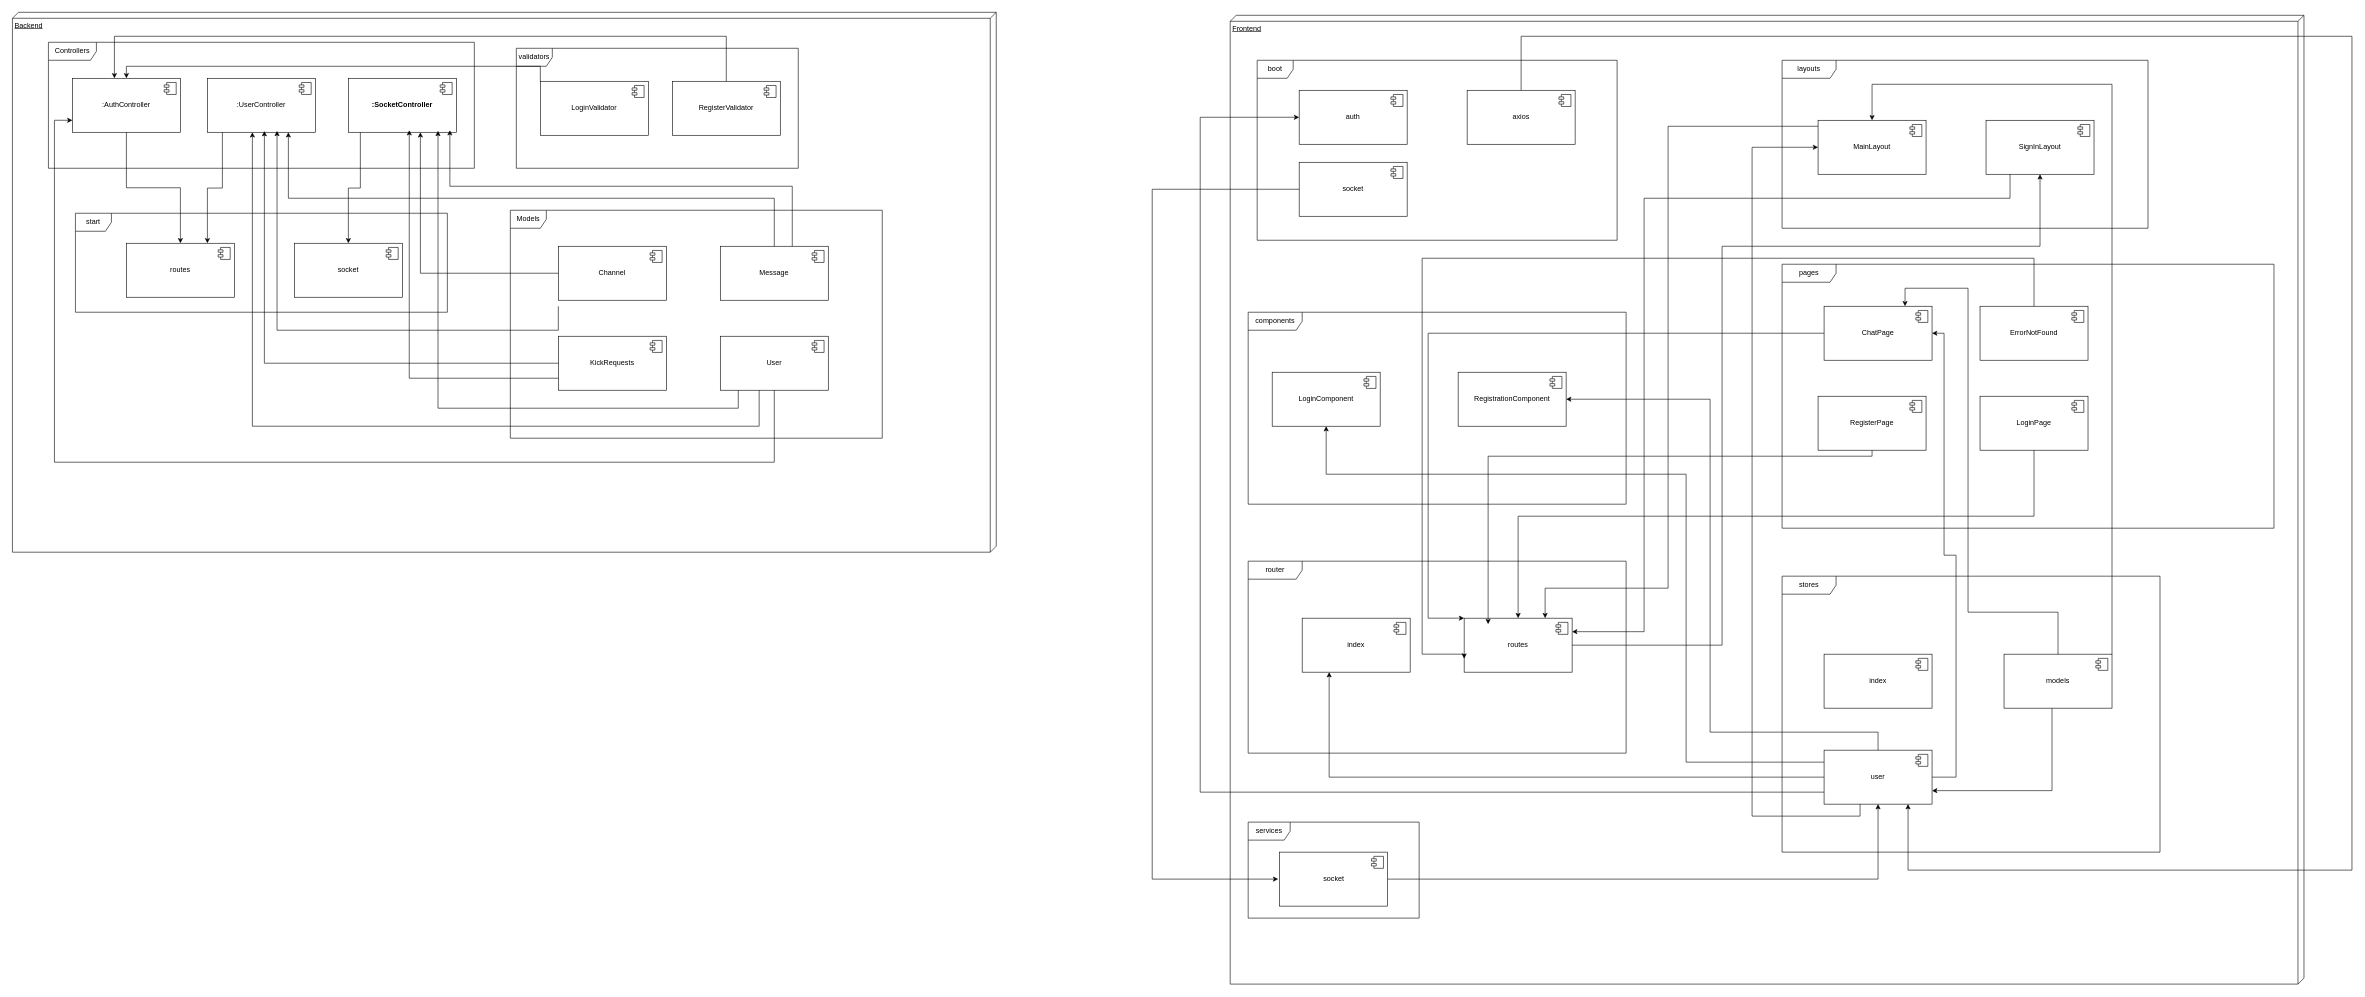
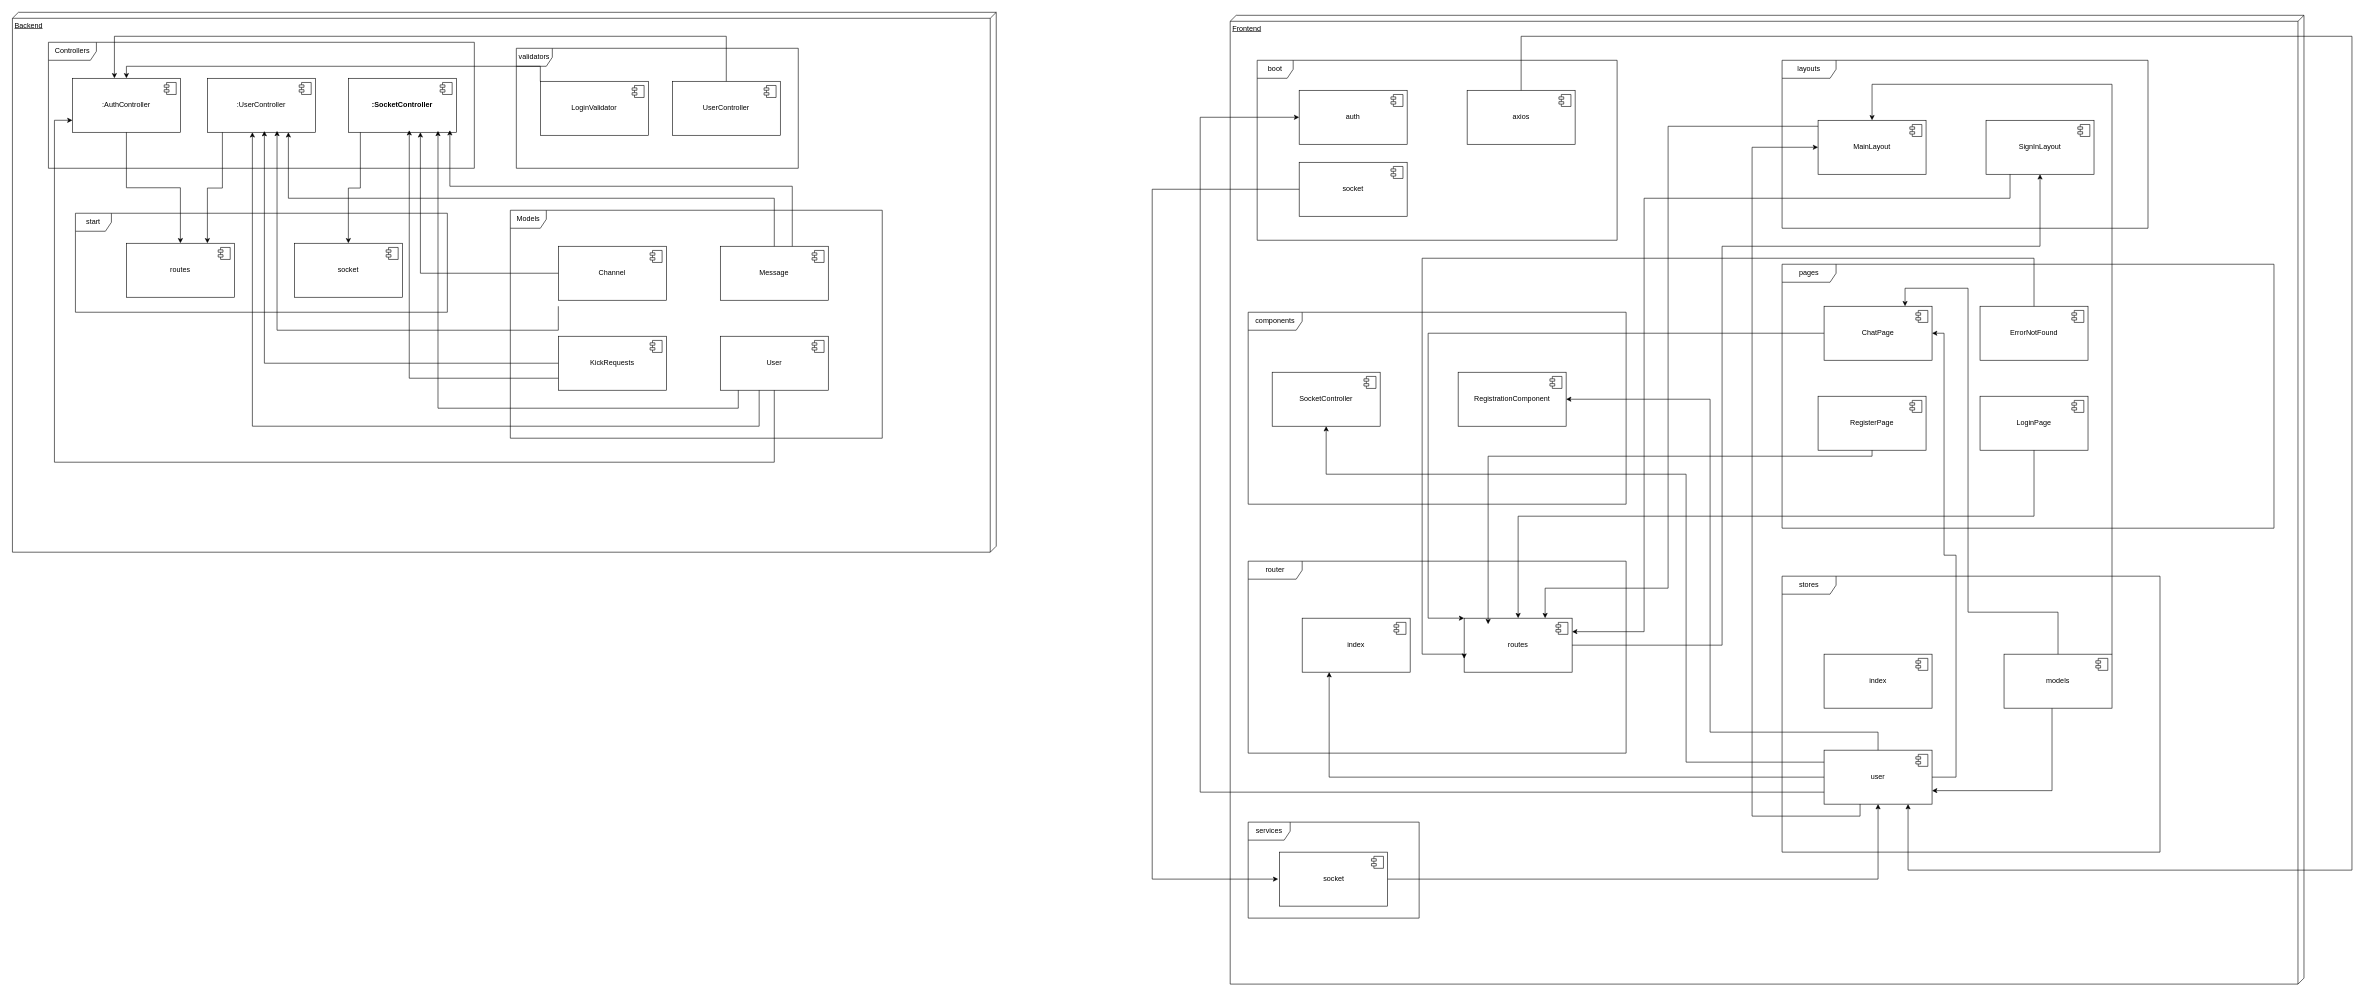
node "RegisterValidator": label "RegisterValidator" -> "UserController"
node "LoginComponent": label "LoginComponent" -> "SocketController"
